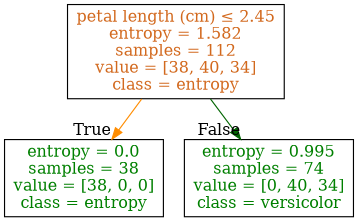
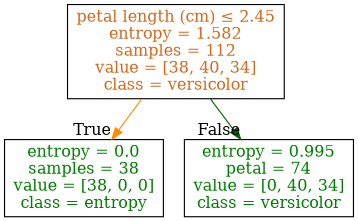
node "petal length (cm) ≤ 2.45": text "class = entropy" -> "class = versicolor"
node "entropy = 0.995": text "samples = 74" -> "petal = 74"
